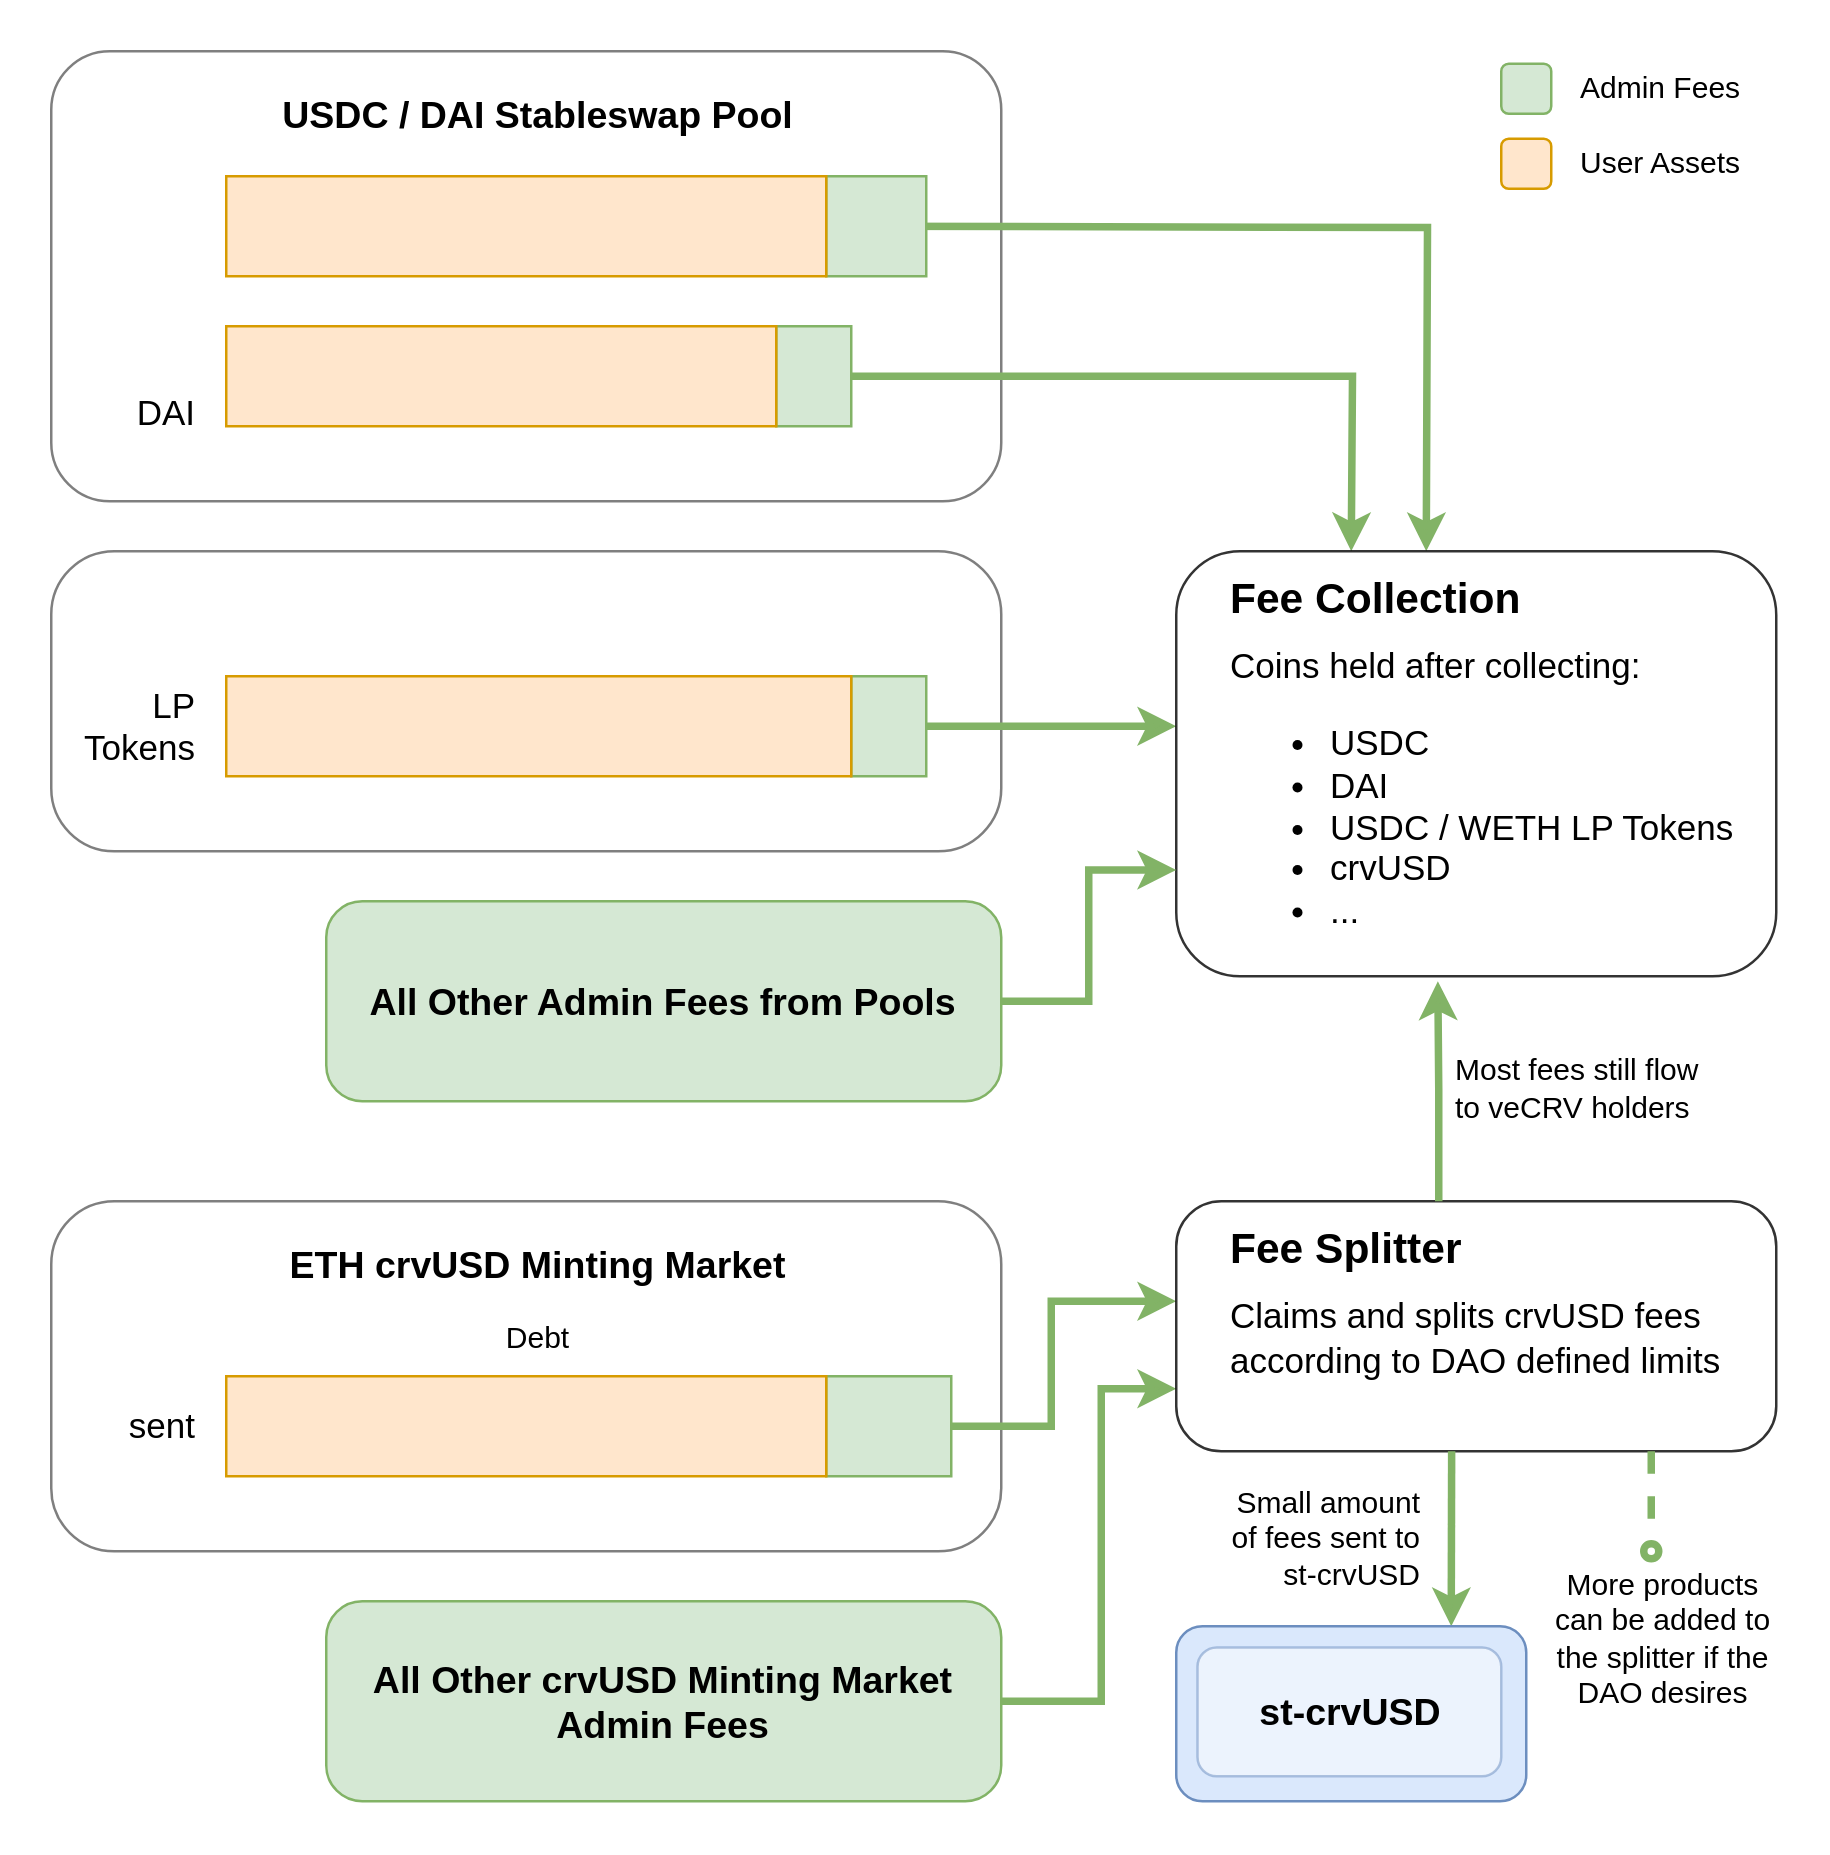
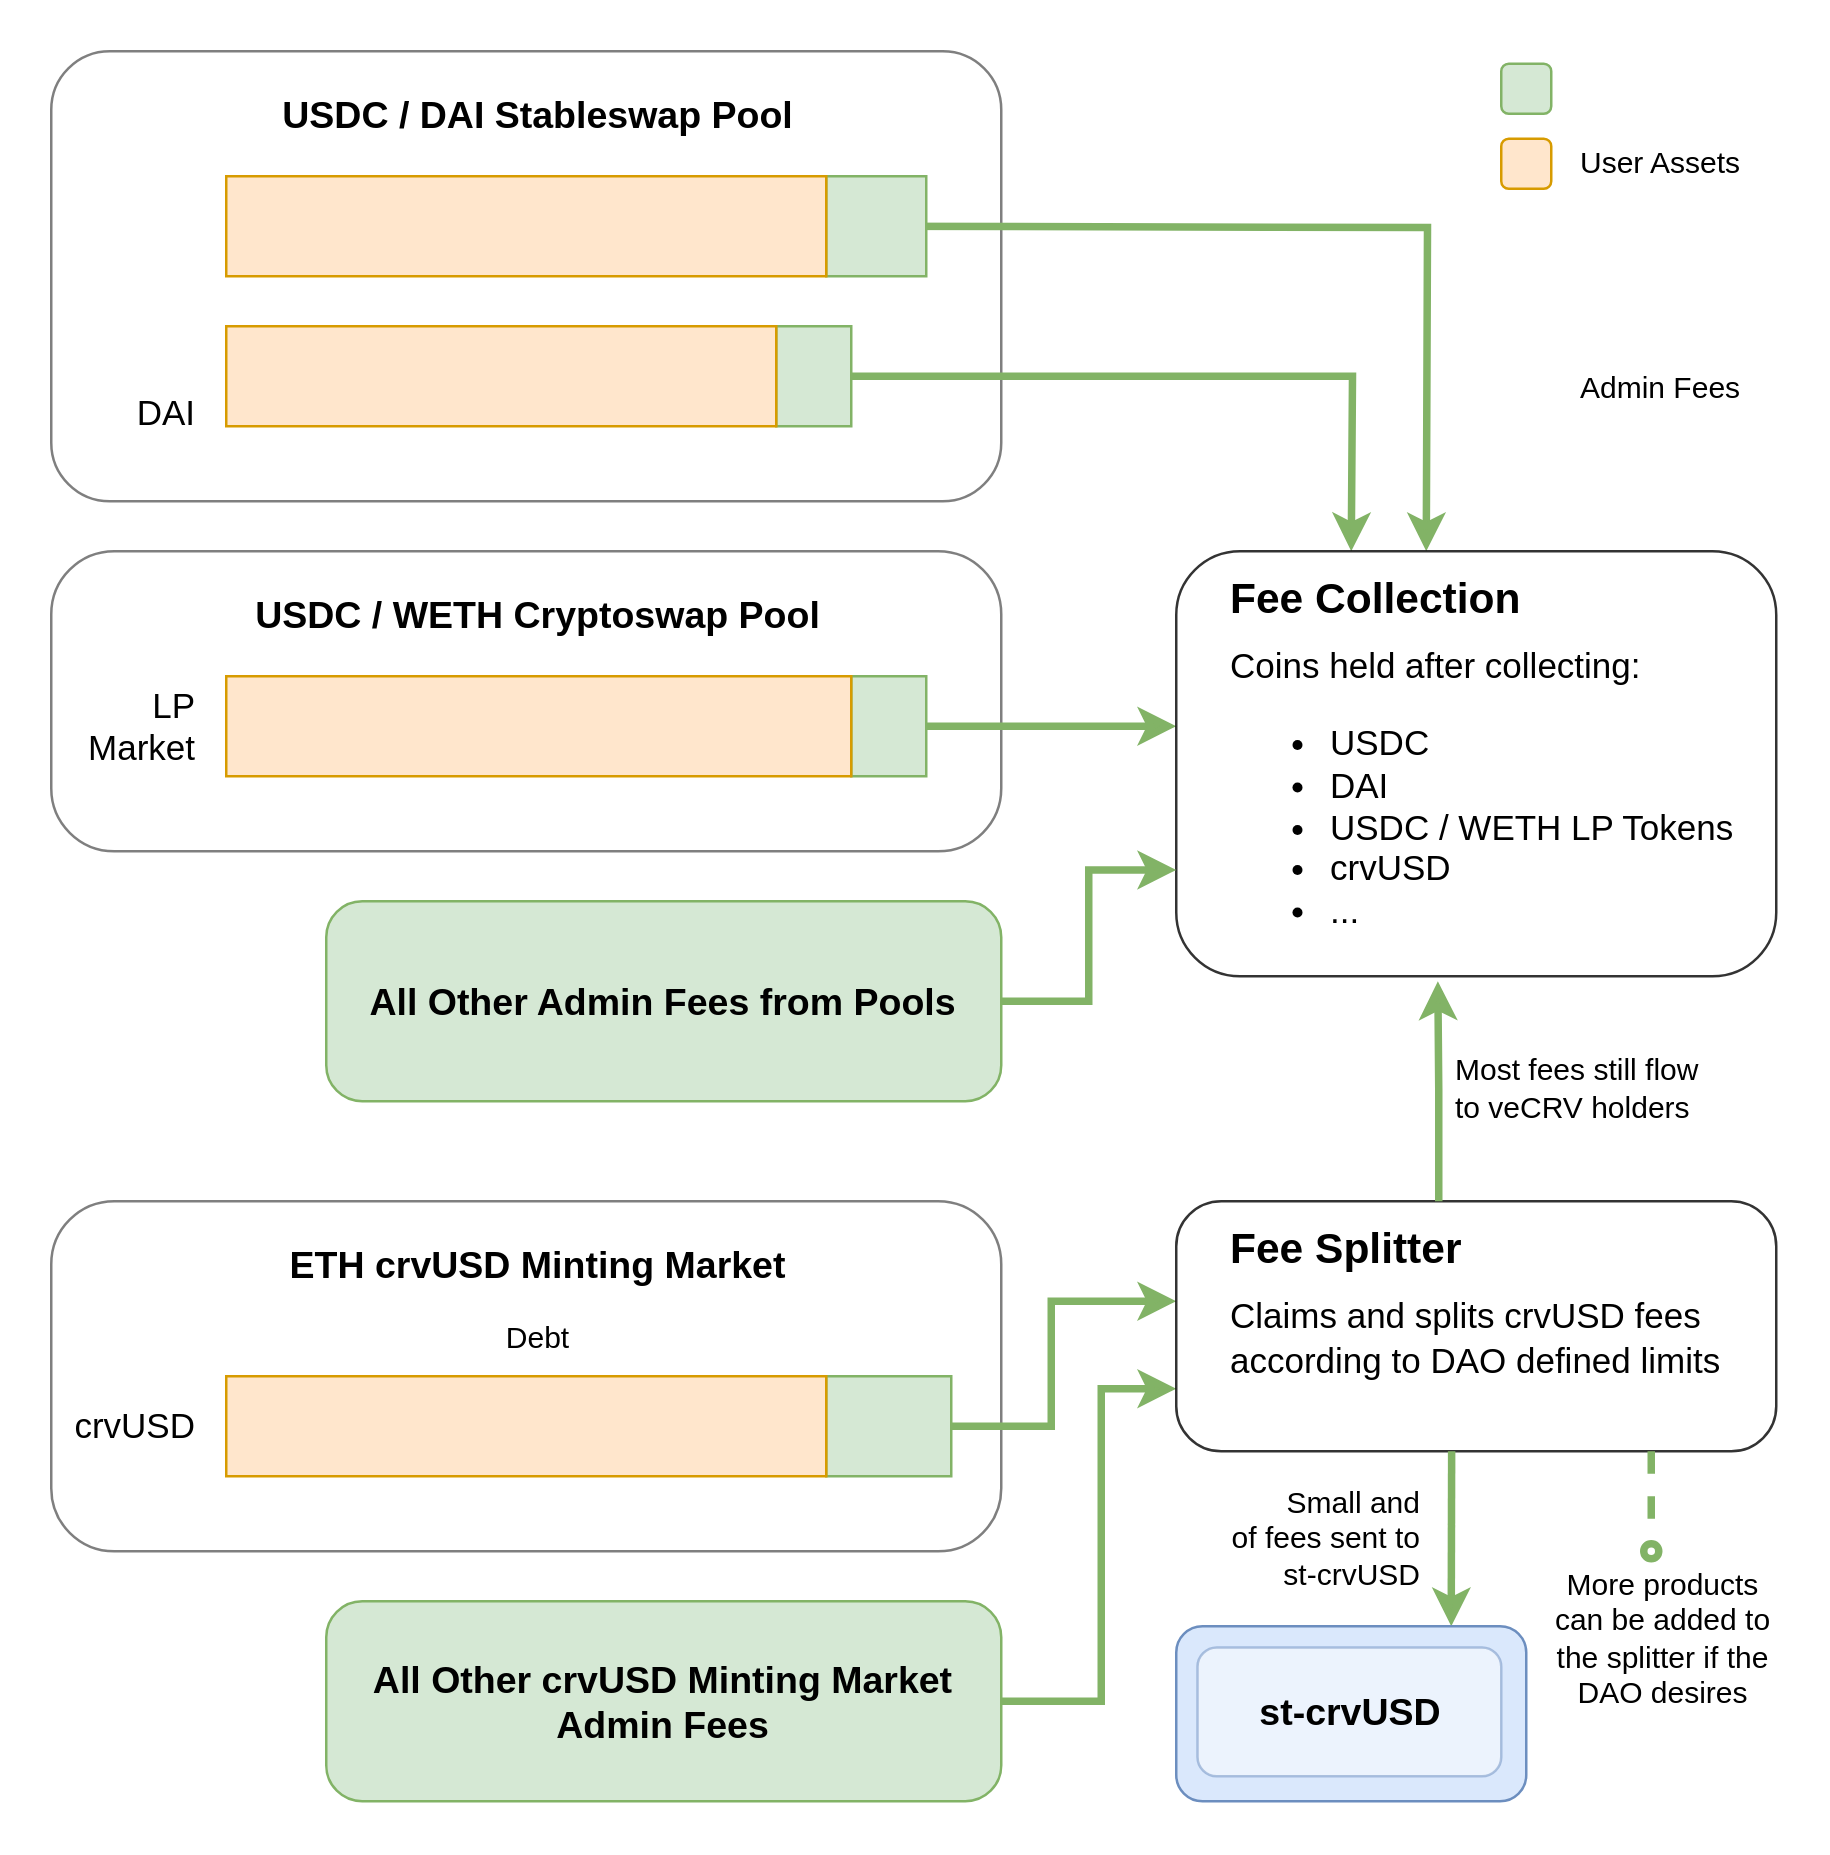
node "Admin Fees": moved (1676, 89) -> (1676, 389)
node "USDC / WETH Cryptoswap Pool": added
node "LP Tokens": label "LP Tokens" -> "LP Market"
node "sent": label "sent" -> "crvUSD"
node "Small amount of fees sent to st-crvUSD": label "Small amount of fees sent to st-crvUSD" -> "Small and of fees sent to st-crvUSD"
